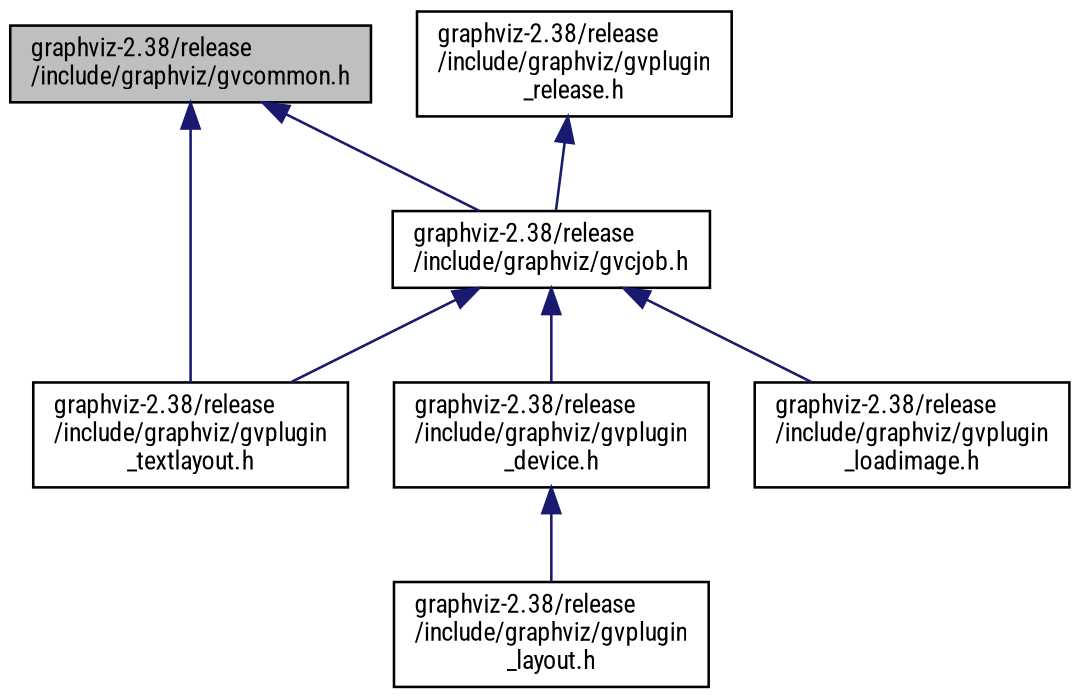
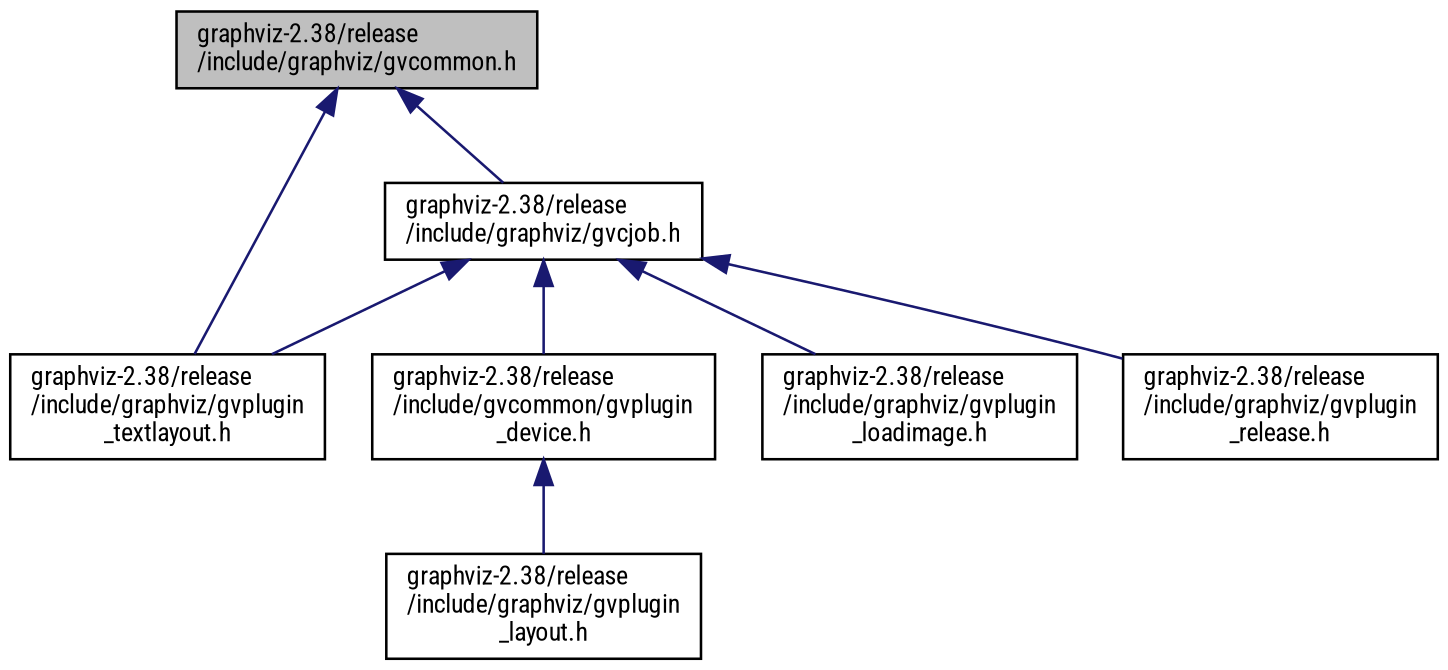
edge "graphviz-2.38/release /include/graphviz/gvcjob.h" -> "graphviz-2.38/release /include/graphviz/gvplugin _release.h": reversed
node "graphviz-2.38/release /include/graphviz/gvplugin _device.h": label "graphviz-2.38/release /include/graphviz/gvplugin _device.h" -> "graphviz-2.38/release /include/gvcommon/gvplugin _device.h"
